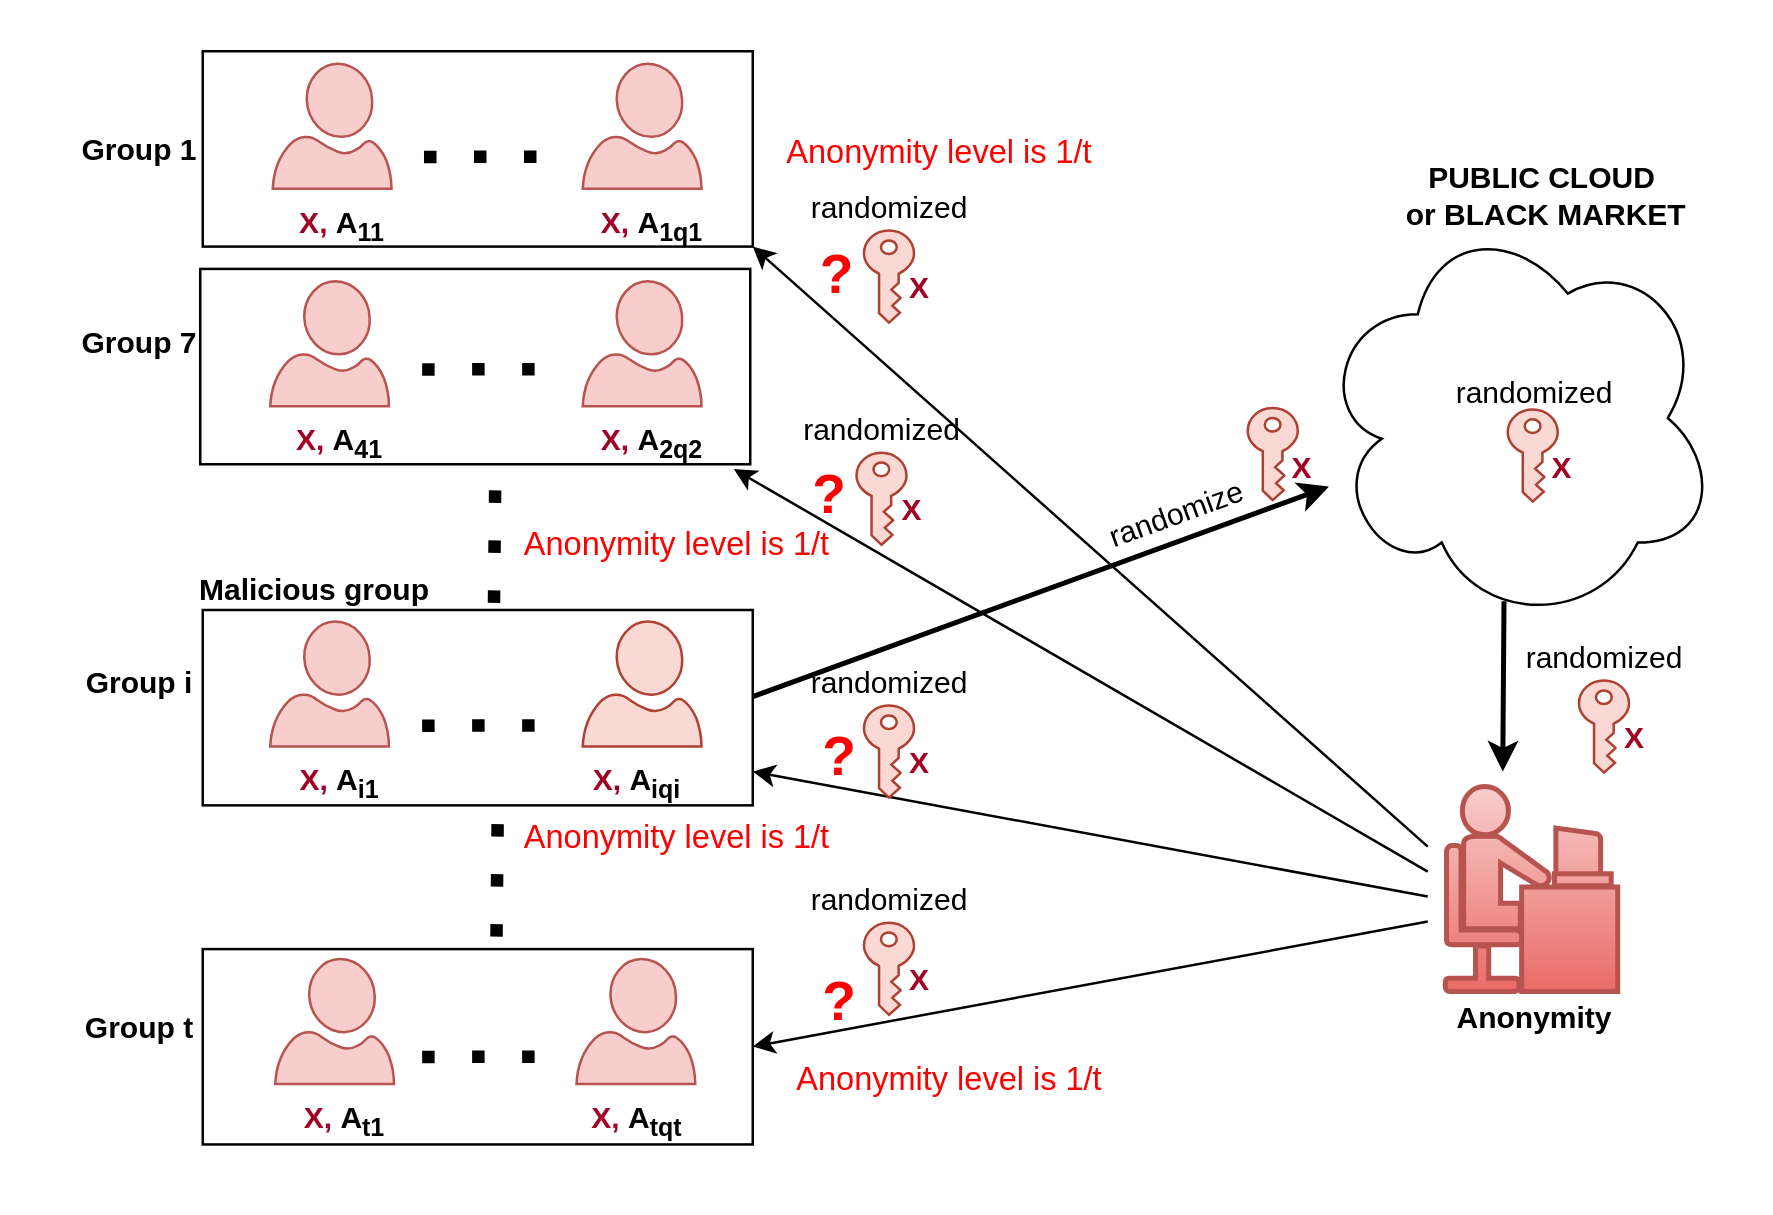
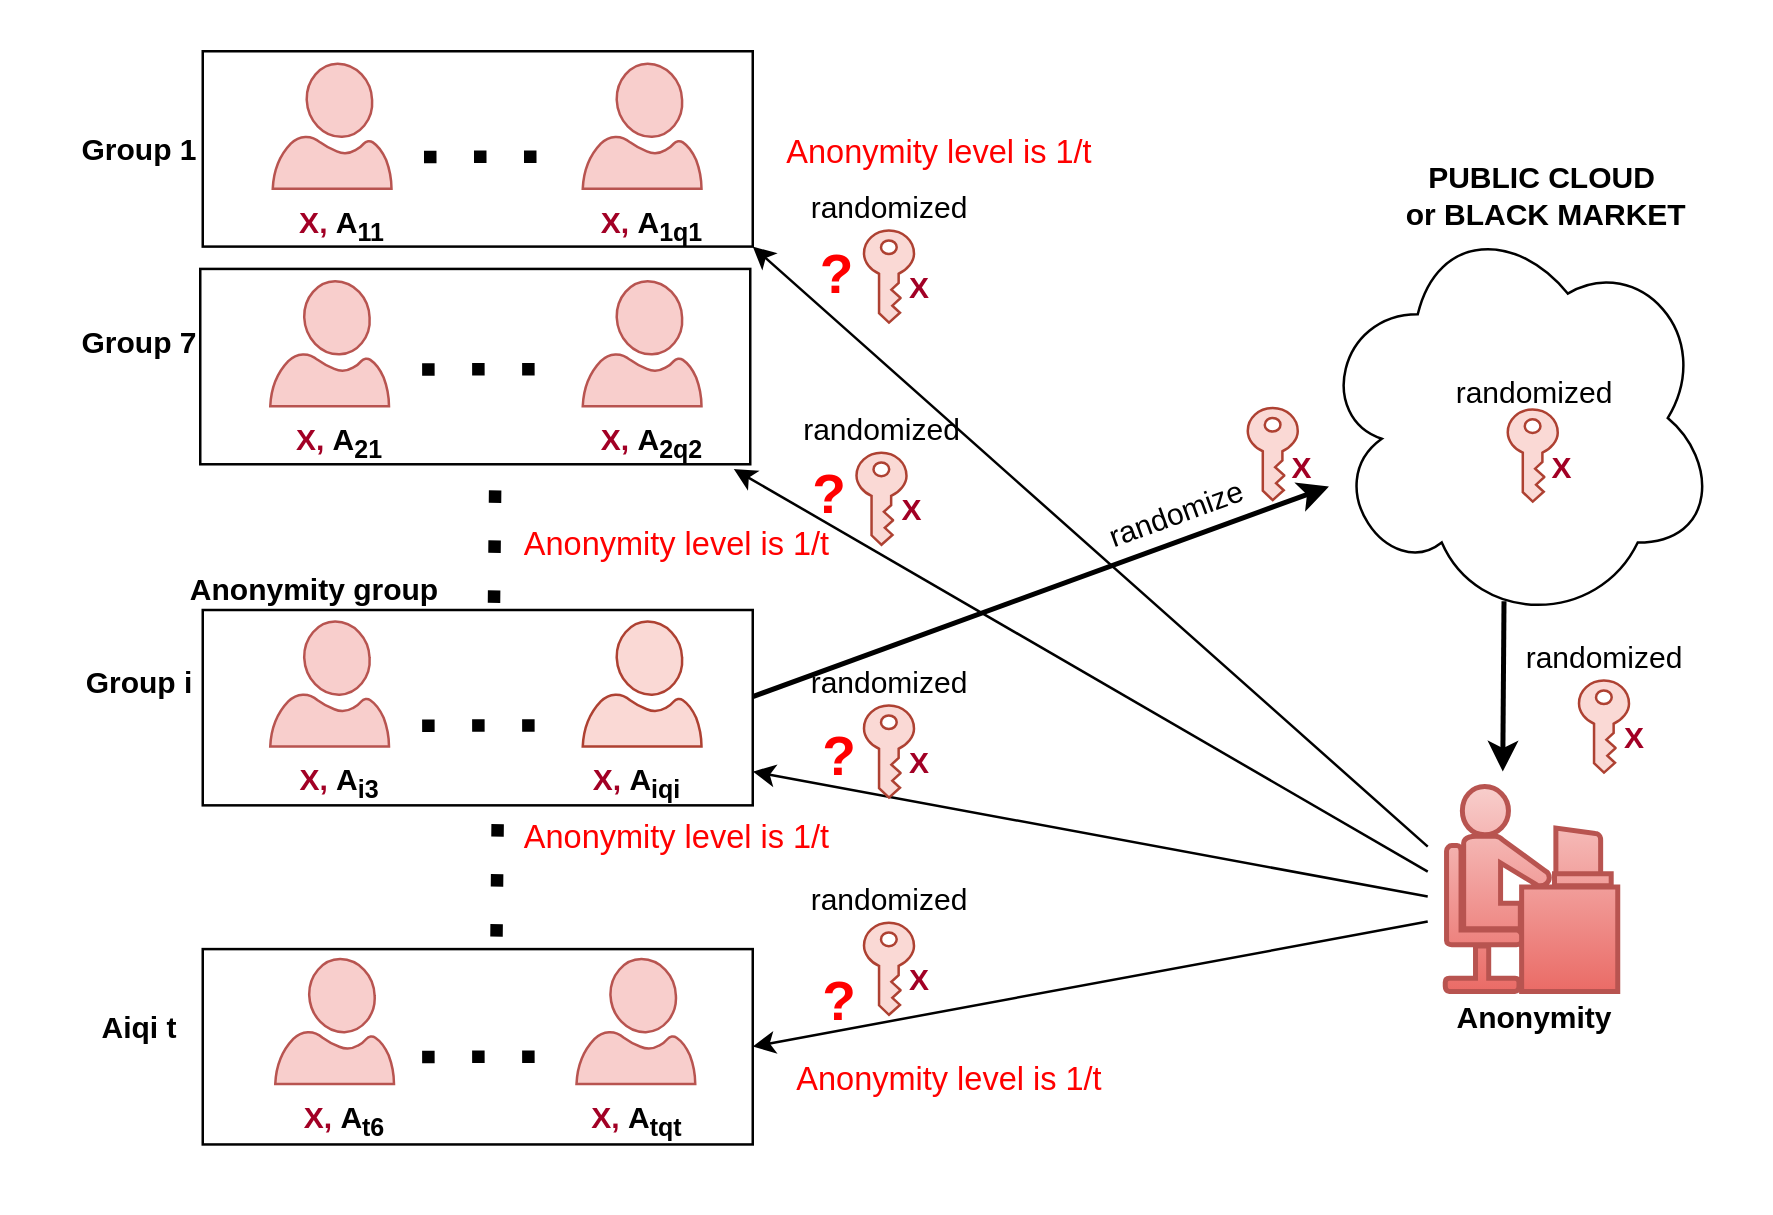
node "X, A41": label "X, A41" -> "X, A21"
node "Malicious group": label "Malicious group" -> "Anonymity group"
node "X, Ai1": label "X, Ai1" -> "X, Ai3"
node "Group t": label "Group t" -> "Aiqi t"
node "X, At1": label "X, At1" -> "X, At6"
